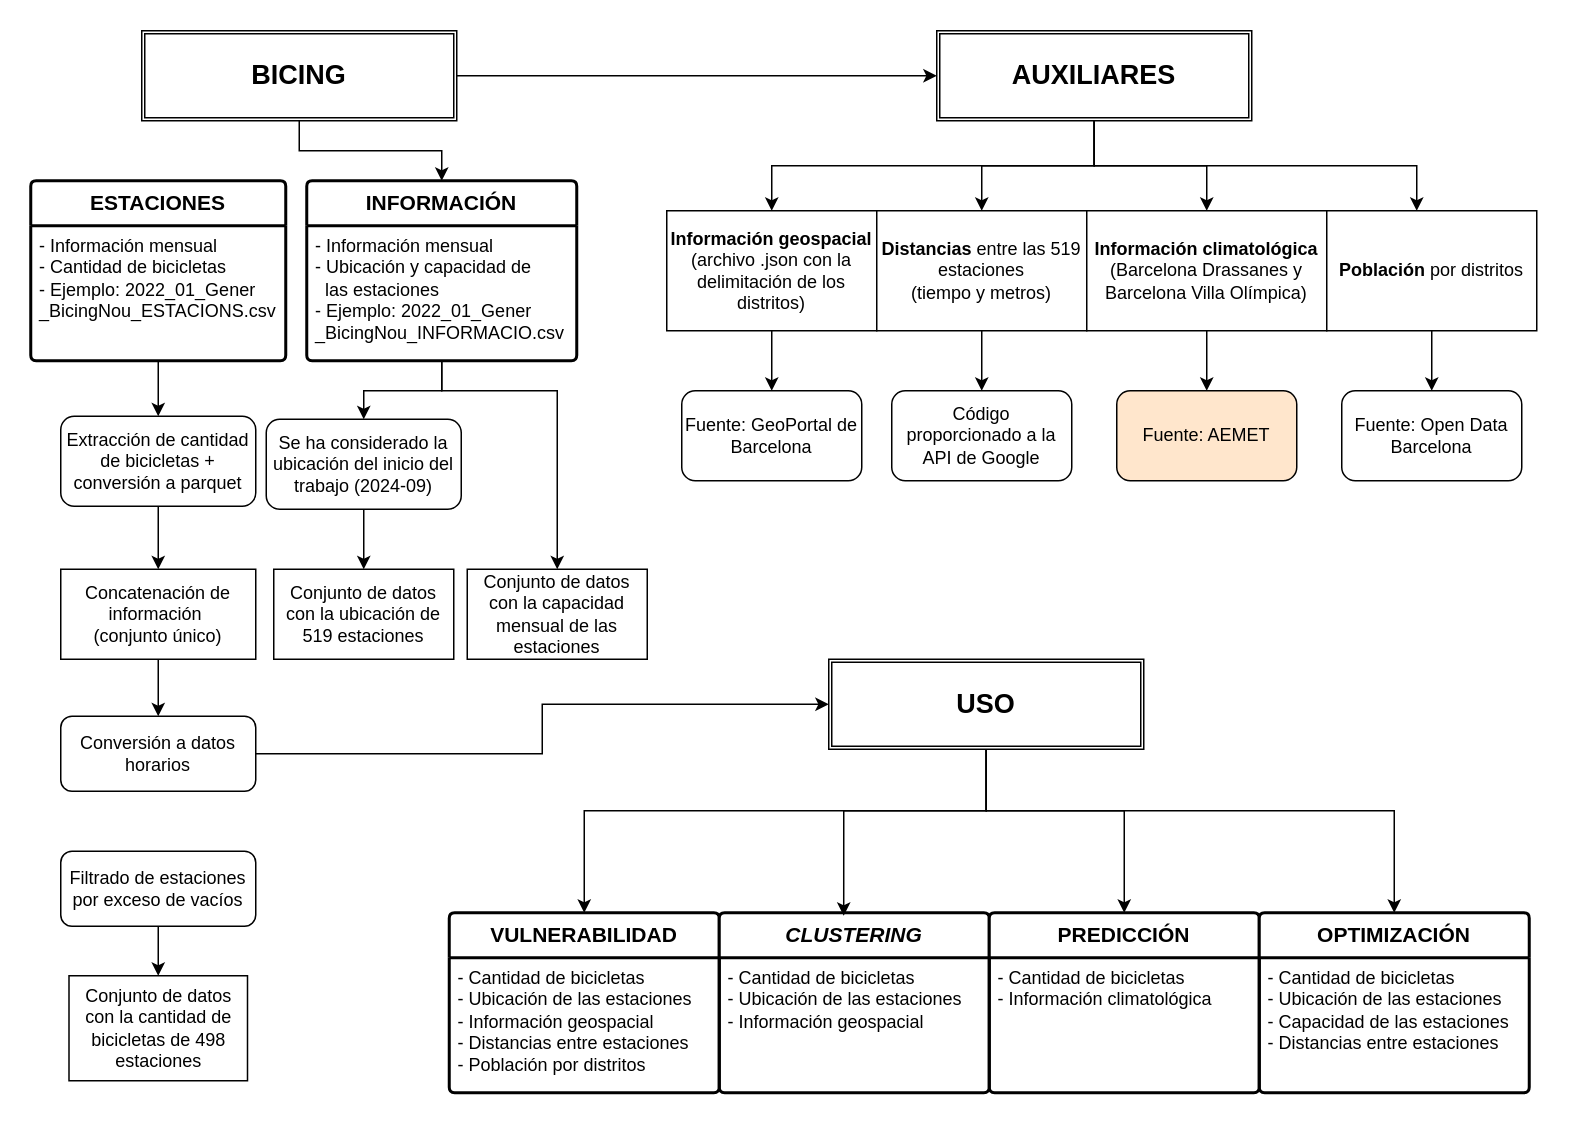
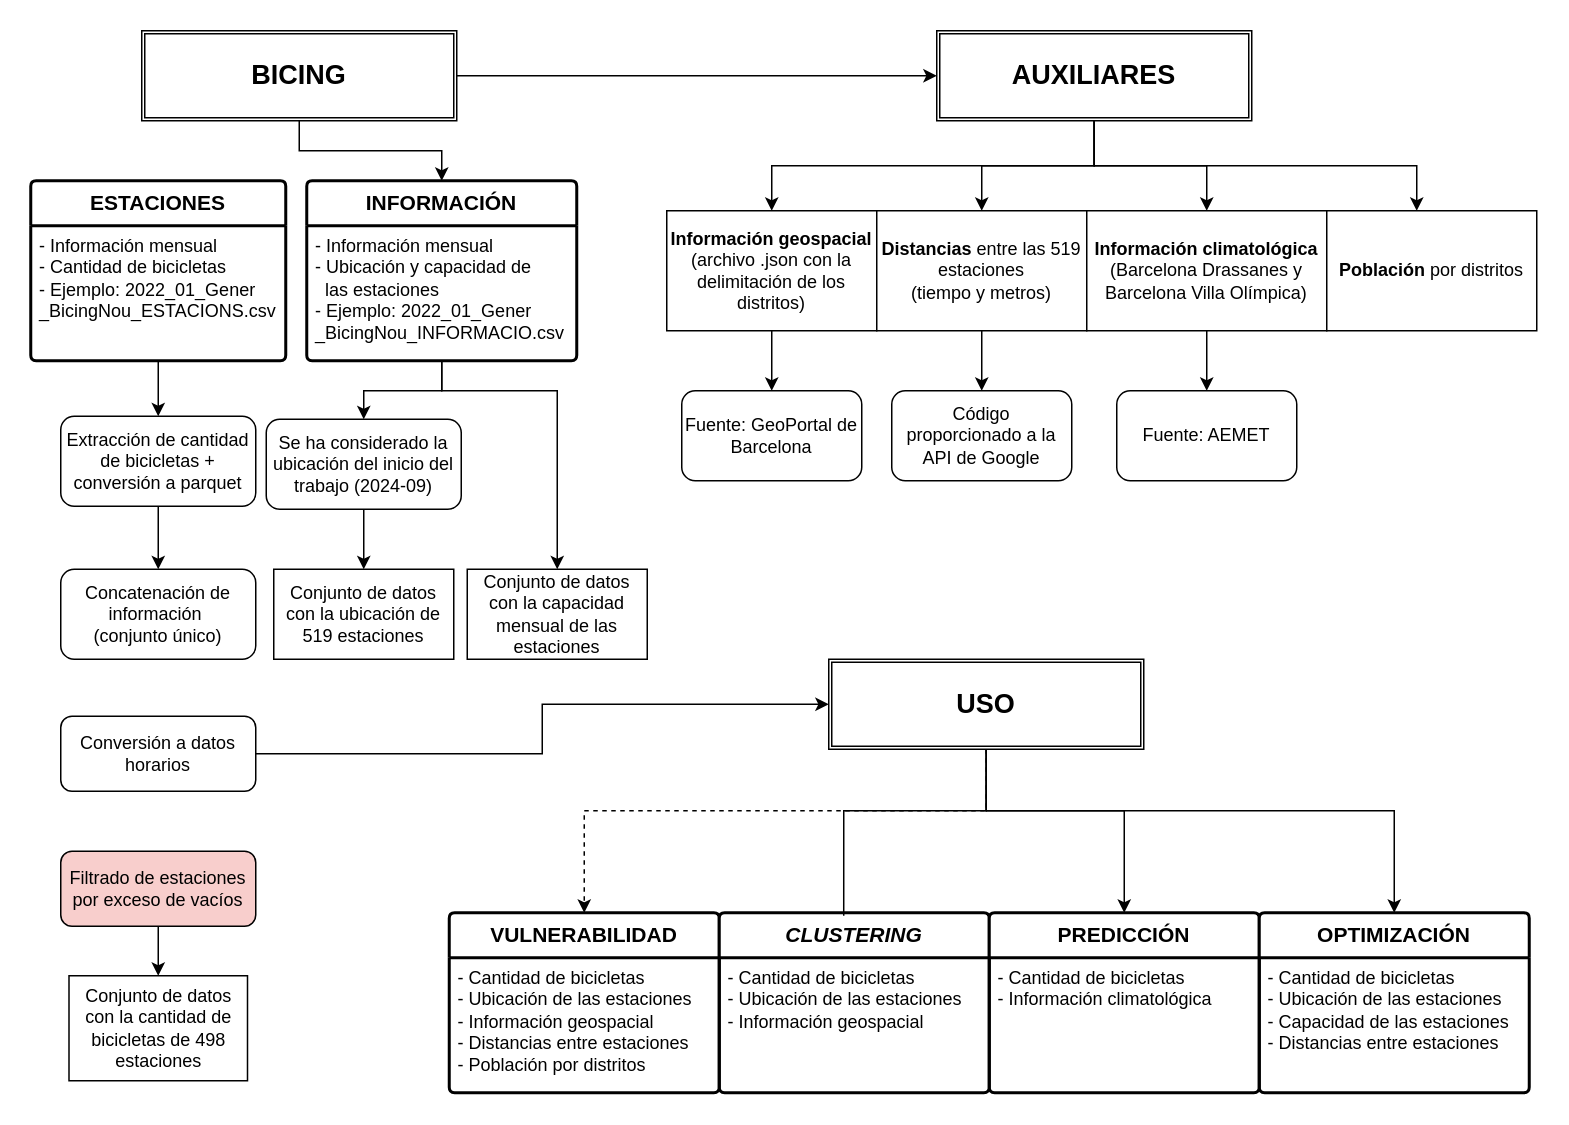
edge "Población por distritos" -> "Fuente: Open Data Barcelona": removed
node "Fuente: AEMET": fillcolor #ffe6cc -> #ffffff
node "Fuente: Open Data Barcelona": removed
node "Concatenación de información (conjunto único)": shape rectangle -> rounded rectangle
edge "Concatenación de información (conjunto único)" -> "Conversión a datos horarios": removed
edge "USO" -> "VULNERABILIDAD": style solid -> dashed
node "Filtrado de estaciones por exceso de vacíos": fillcolor #ffffff -> #f8cecc
edge "USO" -> "CLUSTERING": arrowhead classic -> none
